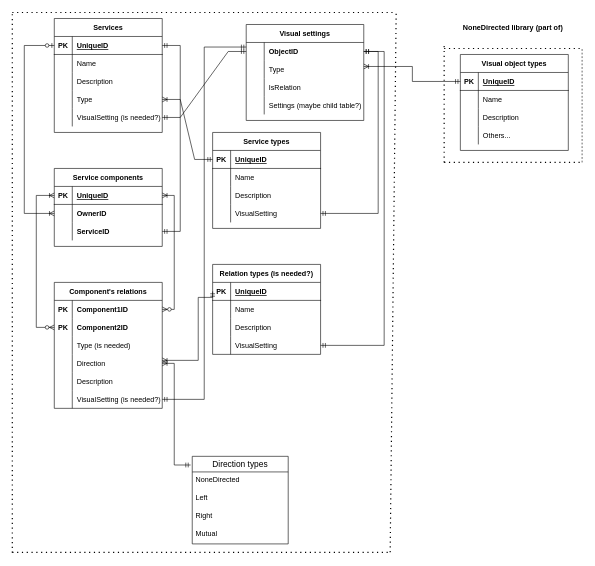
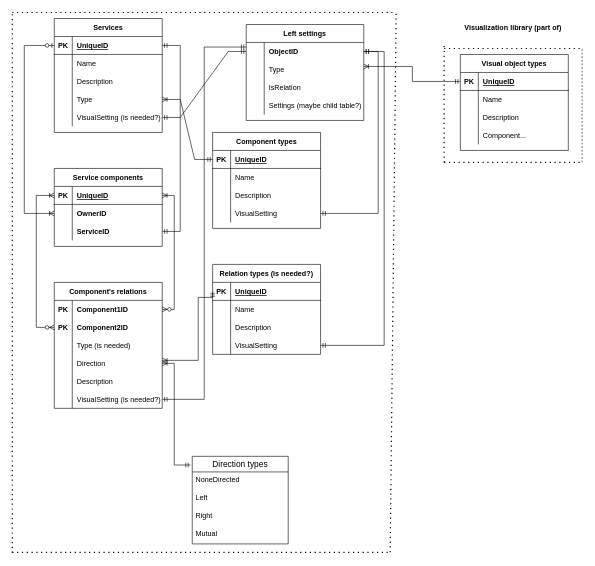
node "NoneDirected library (part of)": label "NoneDirected library (part of)" -> "Visualization library (part of)"
node "Visual settings": label "Visual settings" -> "Left settings"
node "Others...": label "Others..." -> "Component..."
node "Service types": label "Service types" -> "Component types"
